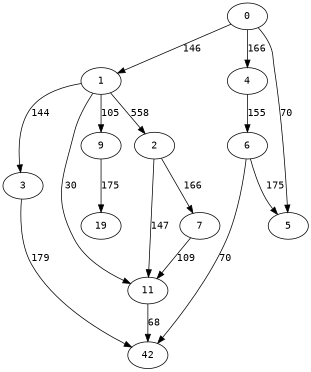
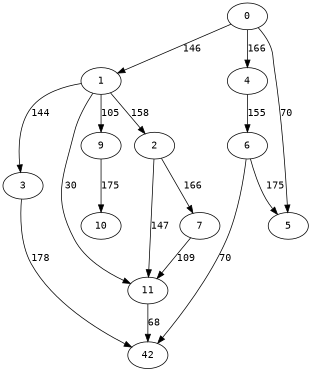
edge "1" -> "2": label "558" -> "158"
node "19": label "19" -> "10"
edge "3" -> "42": label "179" -> "178"
